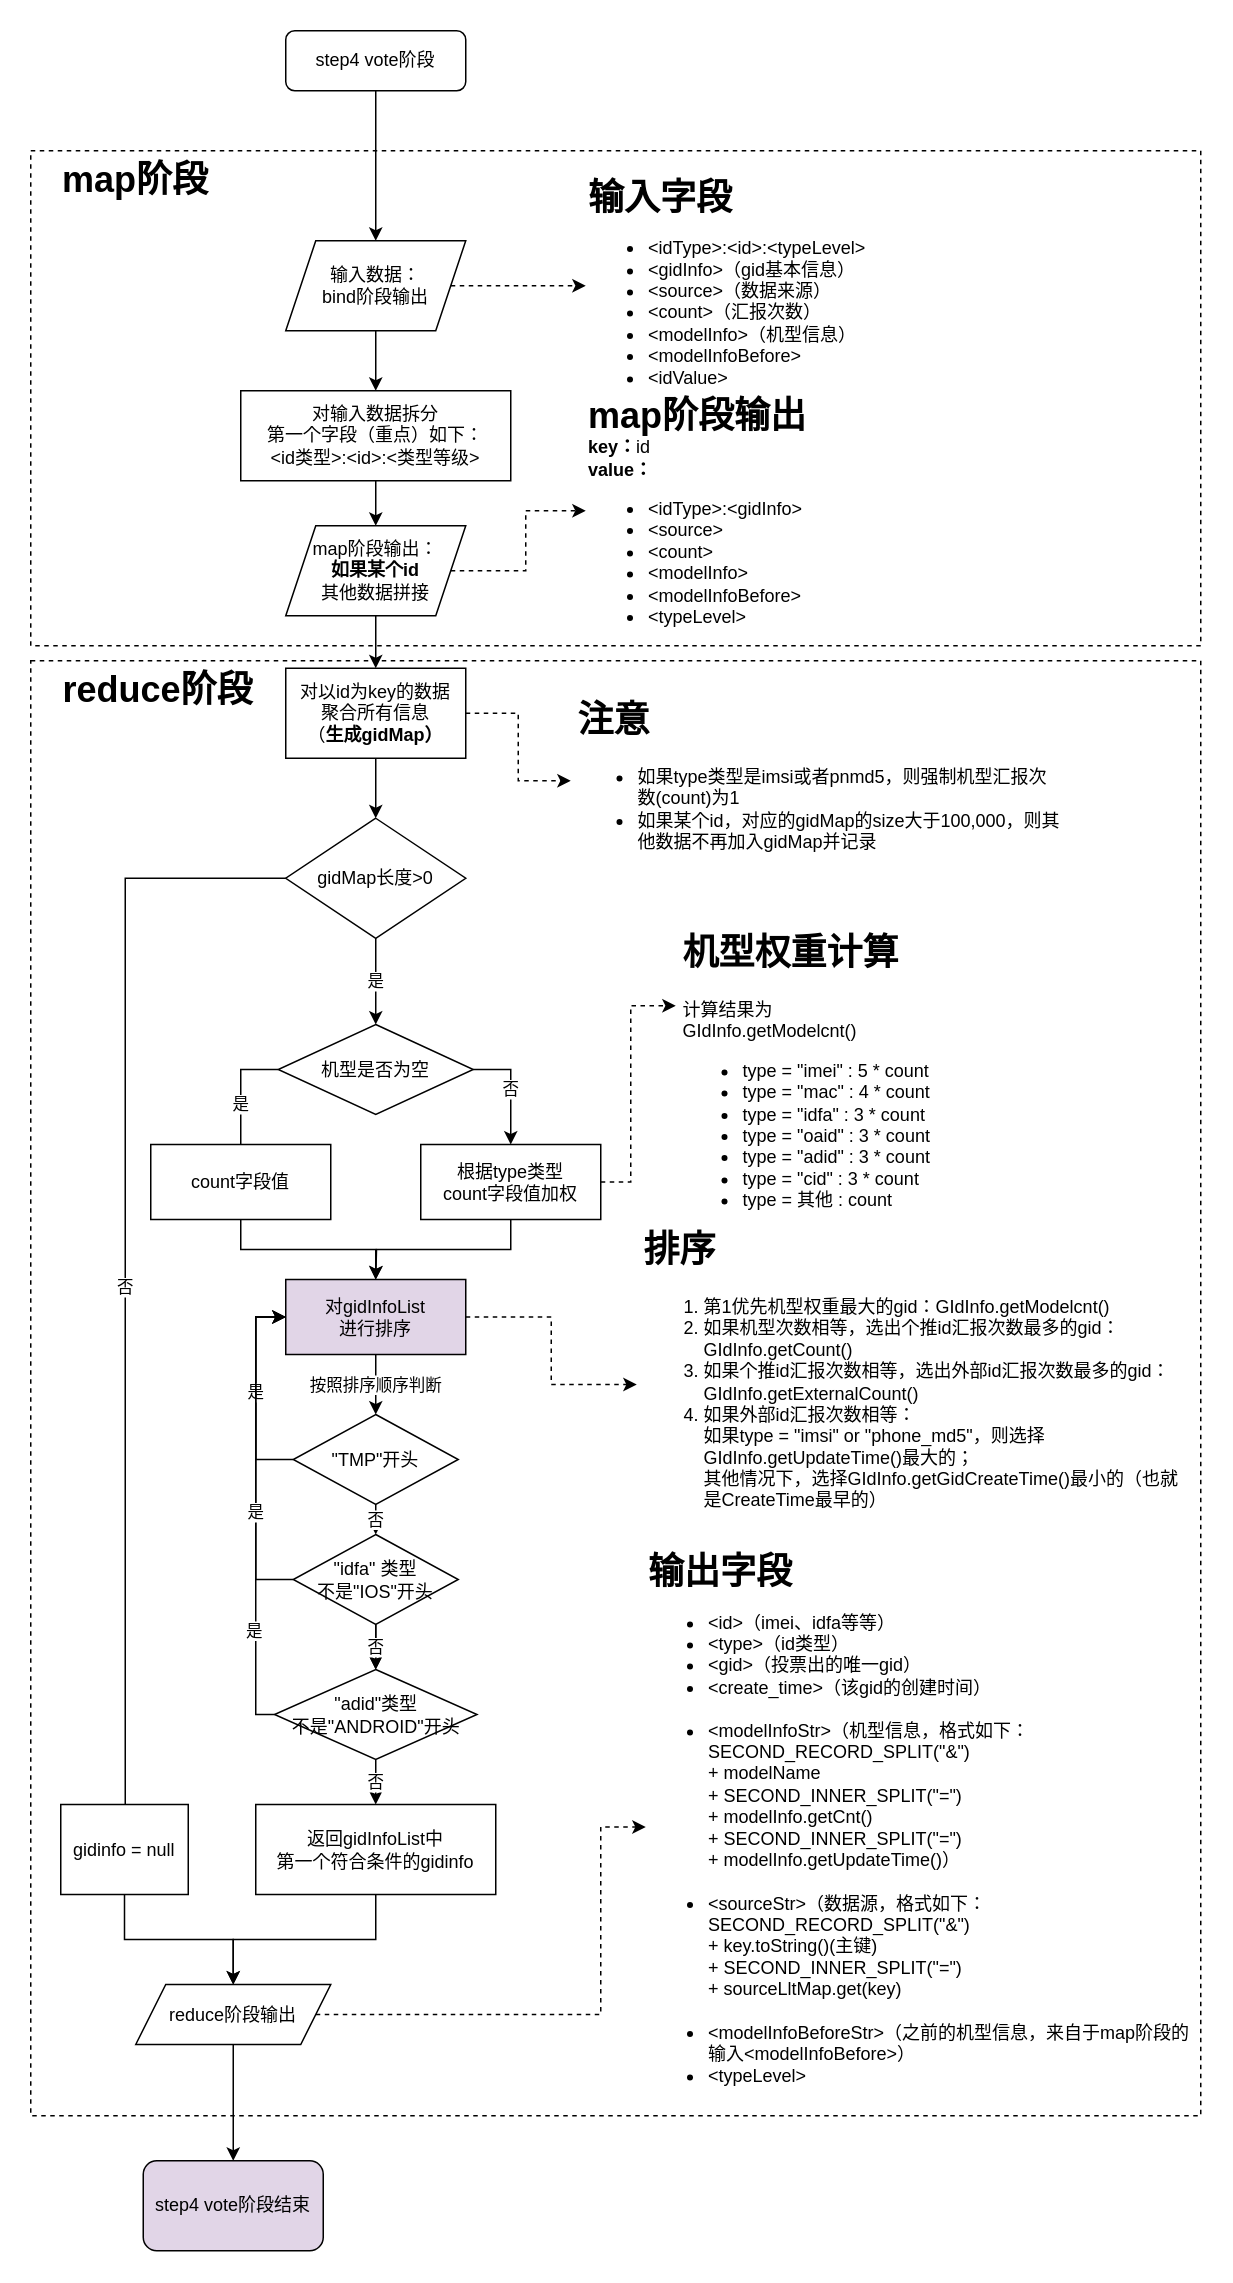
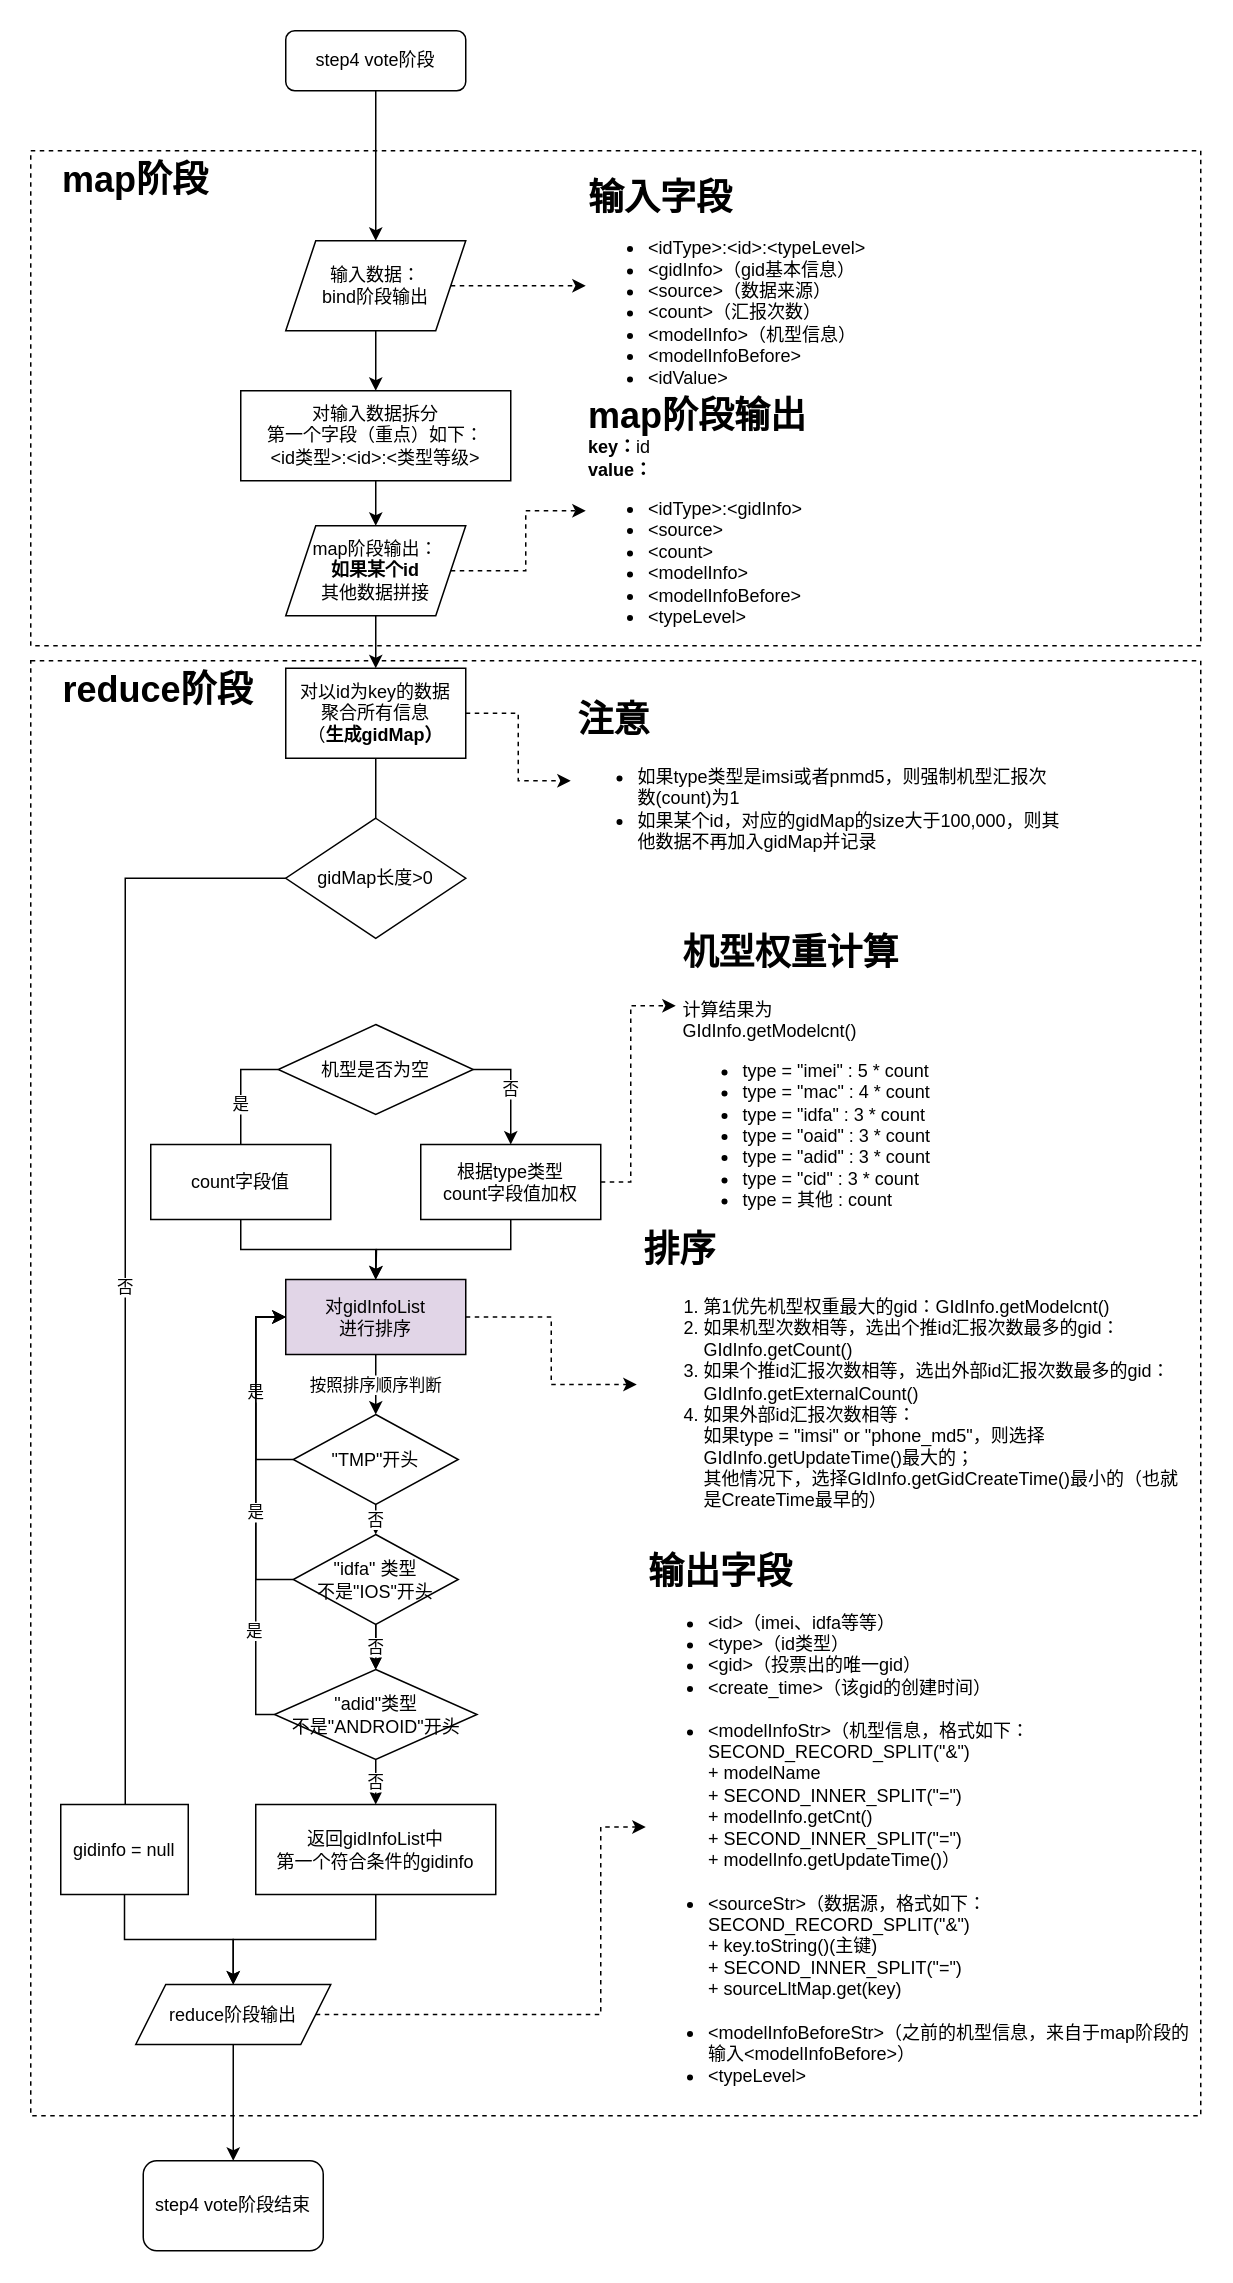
edge "对以id为key的数据 聚合所有信息 （生成gidMap）" -> "gidMap长度>0": arrowhead classic -> none
edge "gidMap长度>0" -> "机型是否为空": removed, label "是"
node "step4 vote阶段结束": fillcolor #e1d5e7 -> #ffffff
